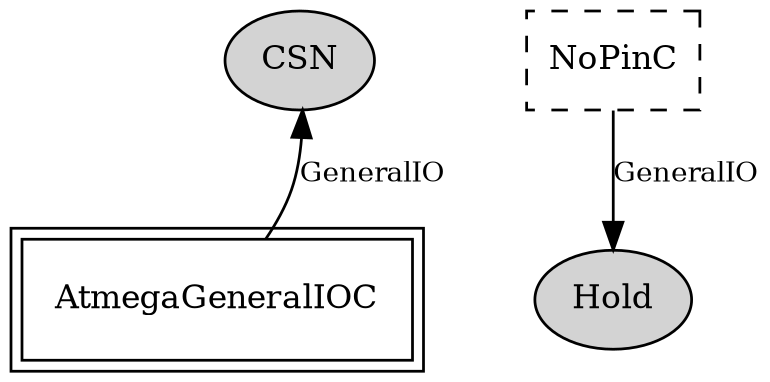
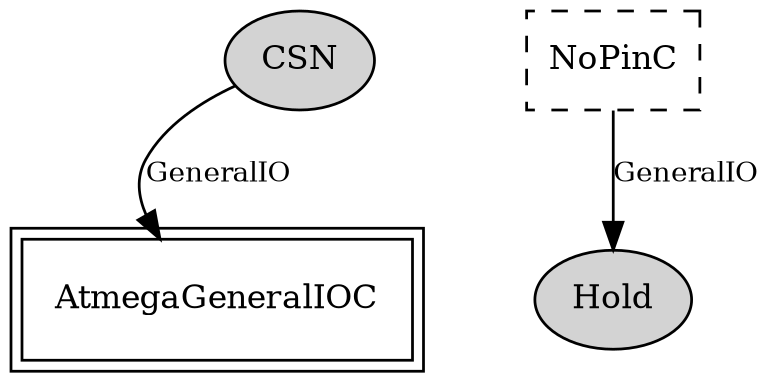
edge "AtmegaGeneralIOC" -> "CSN": reversed
